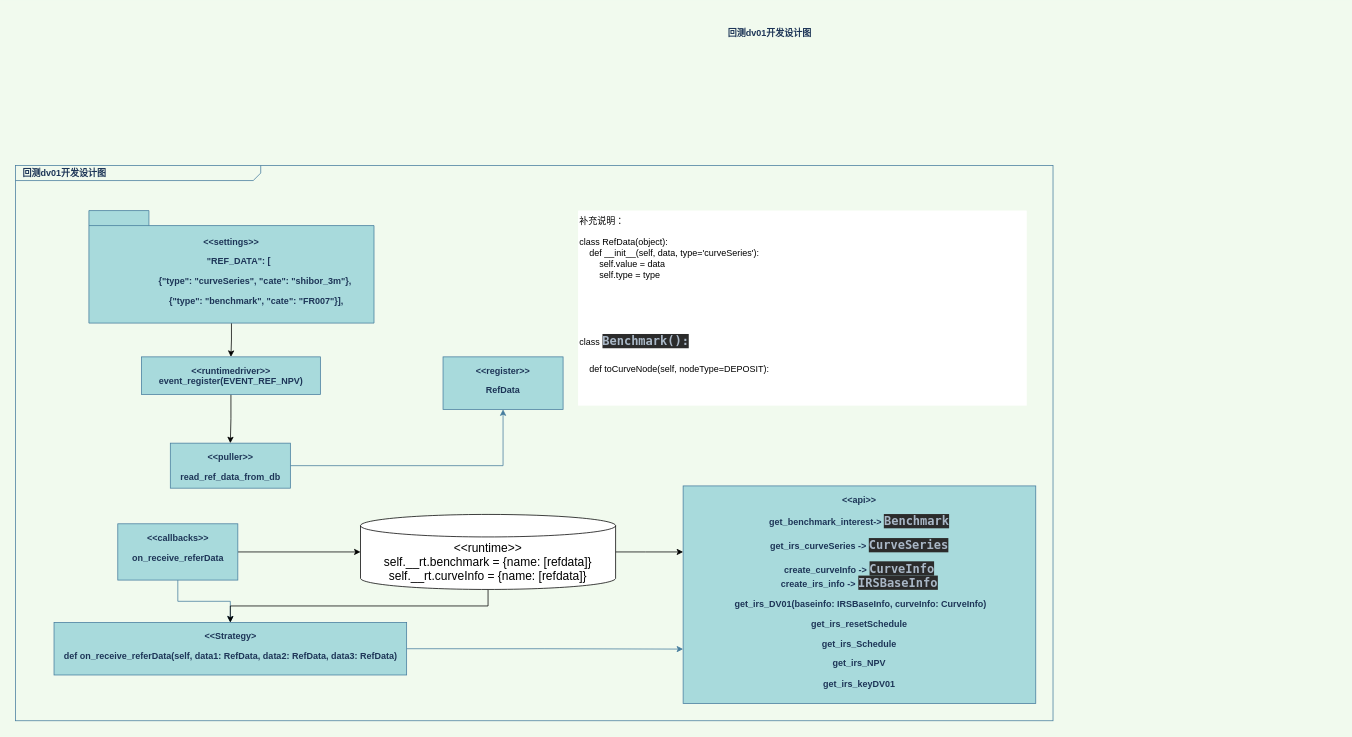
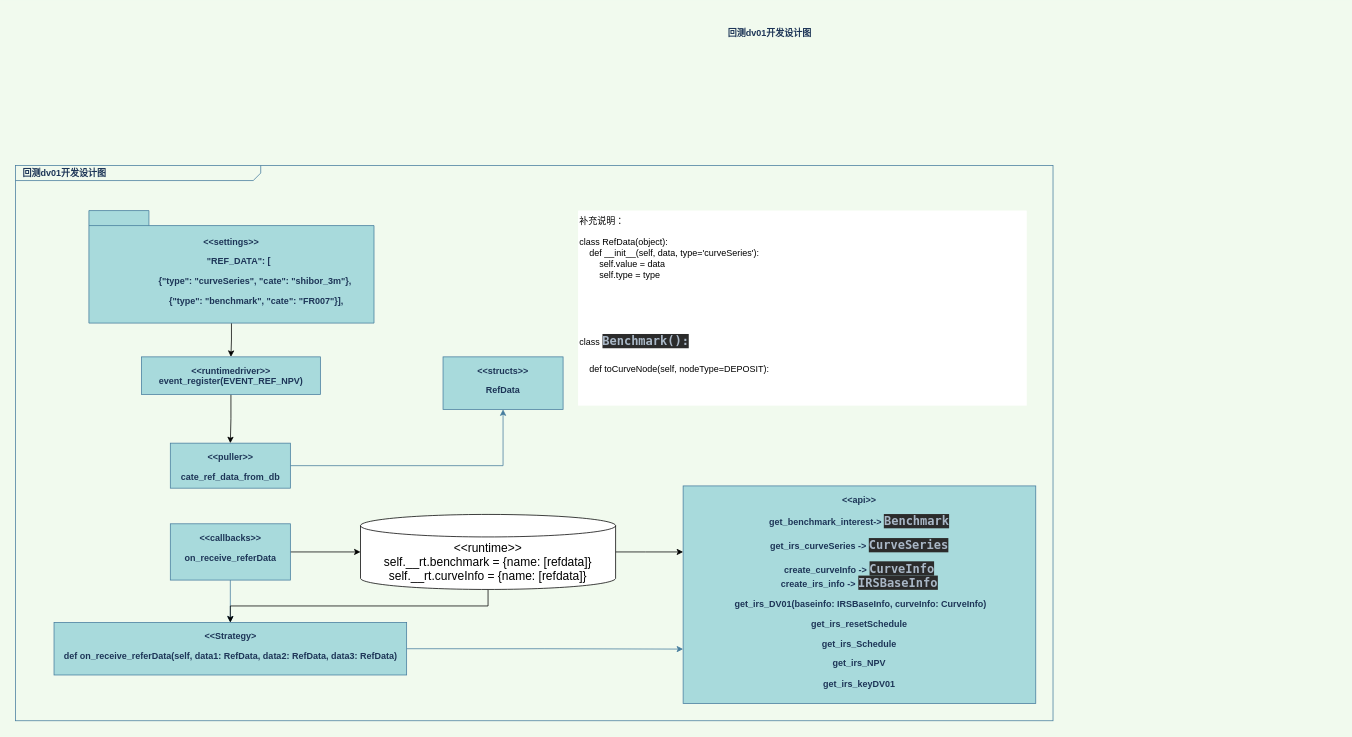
node "<<register>> RefData": label "<<register>> RefData" -> "<<structs>> RefData"
node "<<puller>> read_ref_data_from_db": label "<<puller>> read_ref_data_from_db" -> "<<puller>> cate_ref_data_from_db"
node "<<callbacks>> on_receive_referData": moved (178, 552) -> (230, 552)
